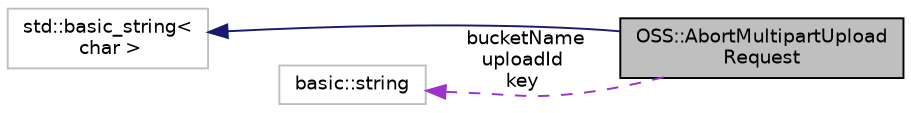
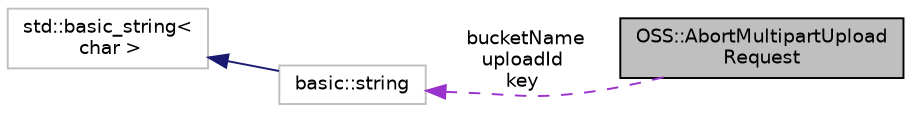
edge "OSS::AbortMultipartUpload Request" -> "std::basic_string< char >": now "basic::string" -> "std::basic_string< char >"
